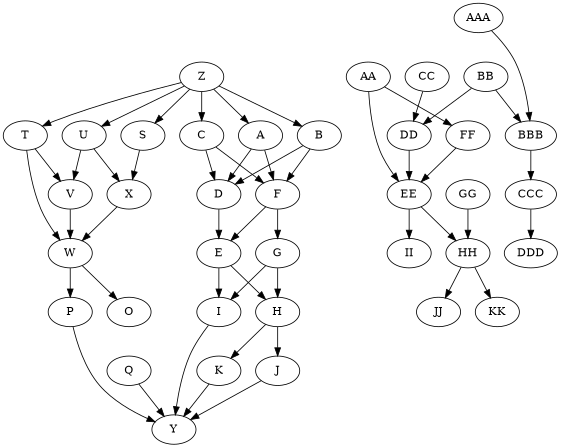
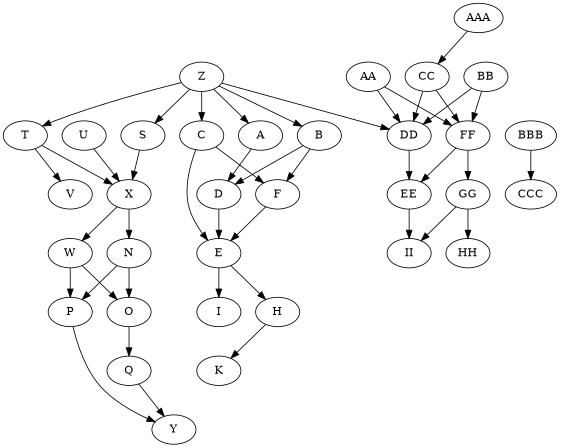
edge "AAA" -> "BBB": now "AAA" -> "CC"
edge "CC" -> "FF": added
edge "BB" -> "BBB": now "BB" -> "FF"
edge "Z" -> "U": now "Z" -> "DD"
edge "AA" -> "EE": now "AA" -> "DD"
edge "A" -> "F": removed
edge "U" -> "V": removed
edge "C" -> "D": now "C" -> "E"
edge "FF" -> "GG": added
edge "T" -> "W": now "T" -> "X"
edge "V" -> "W": removed
edge "EE" -> "HH": removed
edge "GG" -> "II": added
node "N": added
node "G": removed
node "DDD": removed
node "JJ": removed
node "KK": removed
edge "O" -> "Q": added
edge "I" -> "Y": removed
node "J": removed
edge "K" -> "Y": removed
